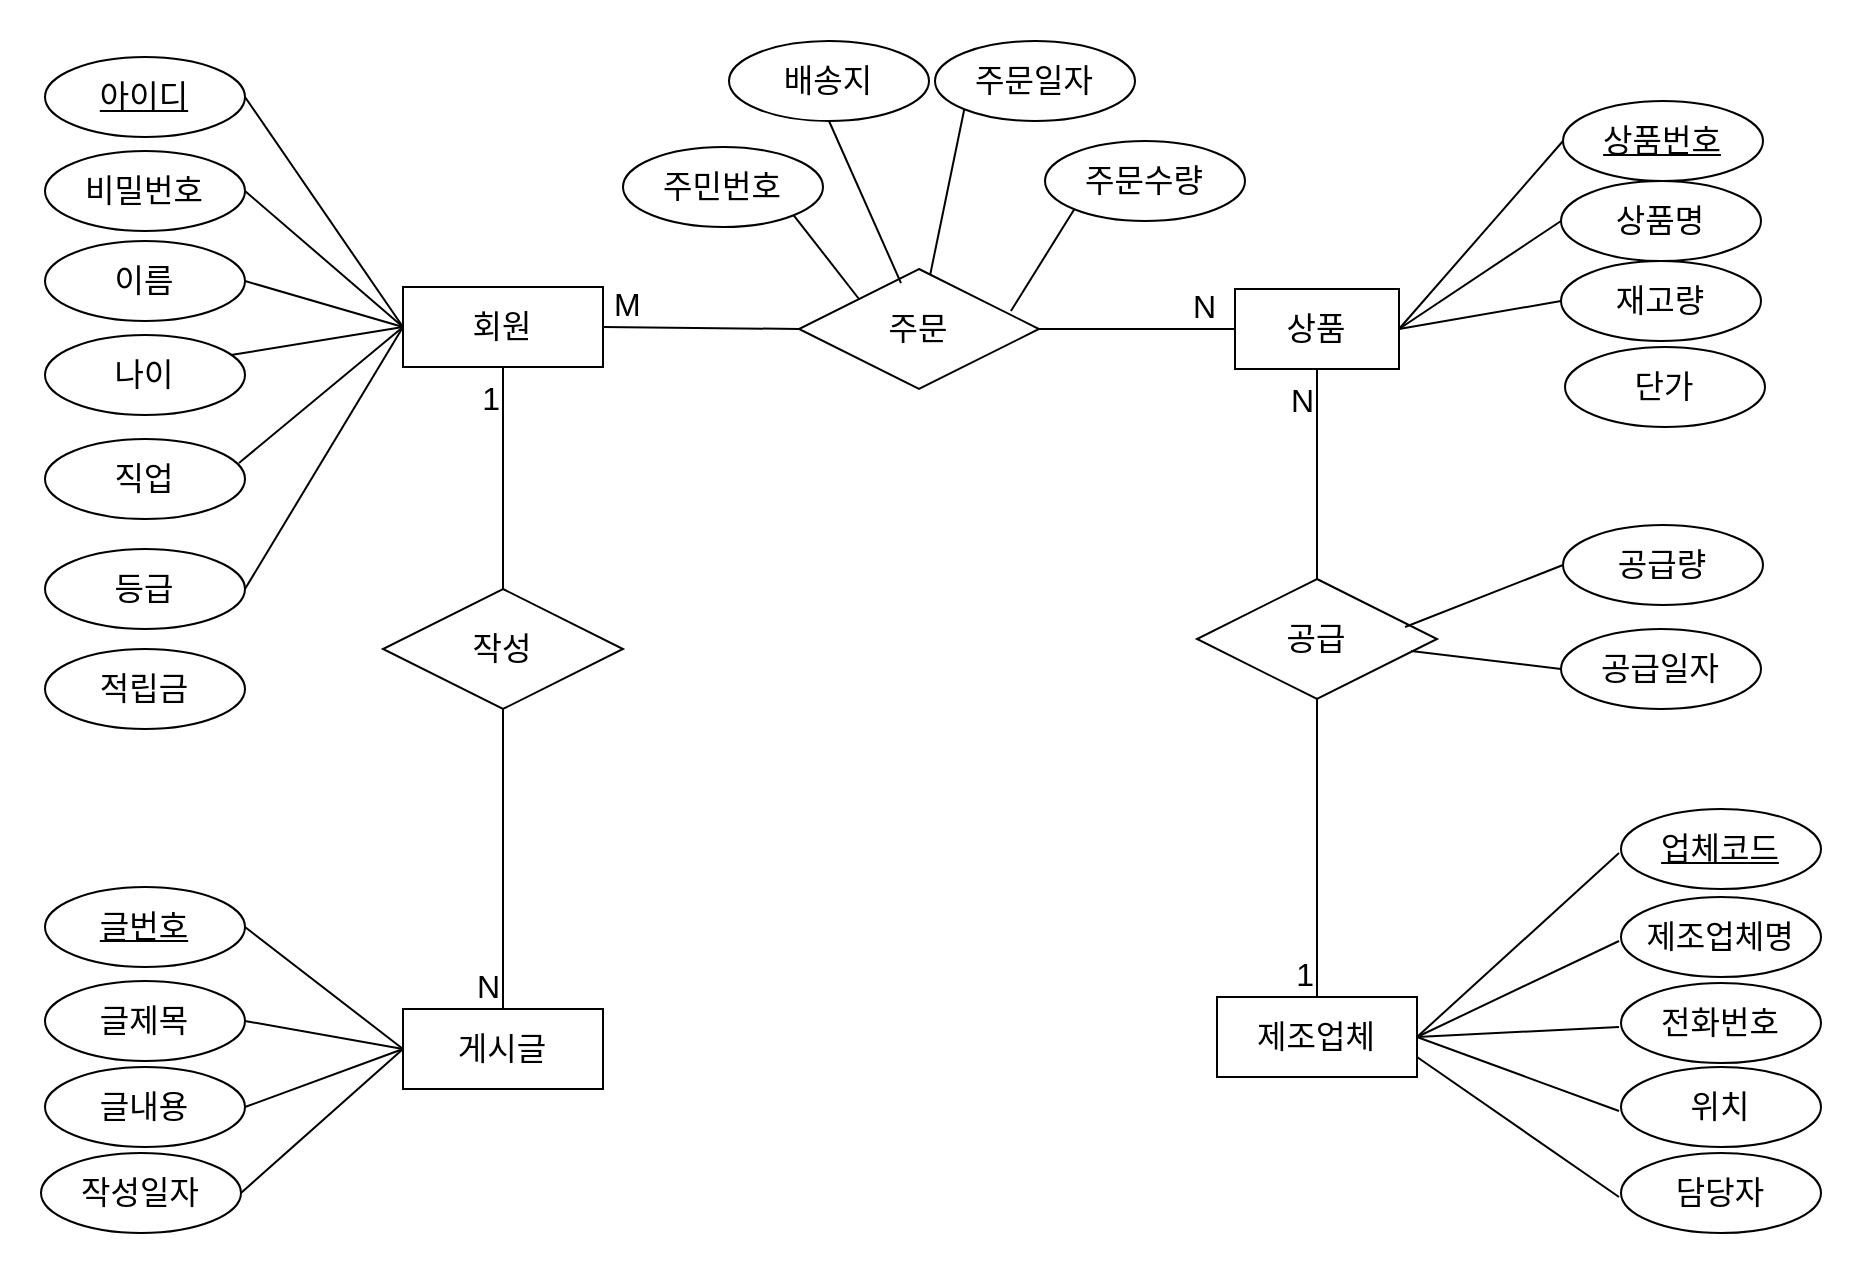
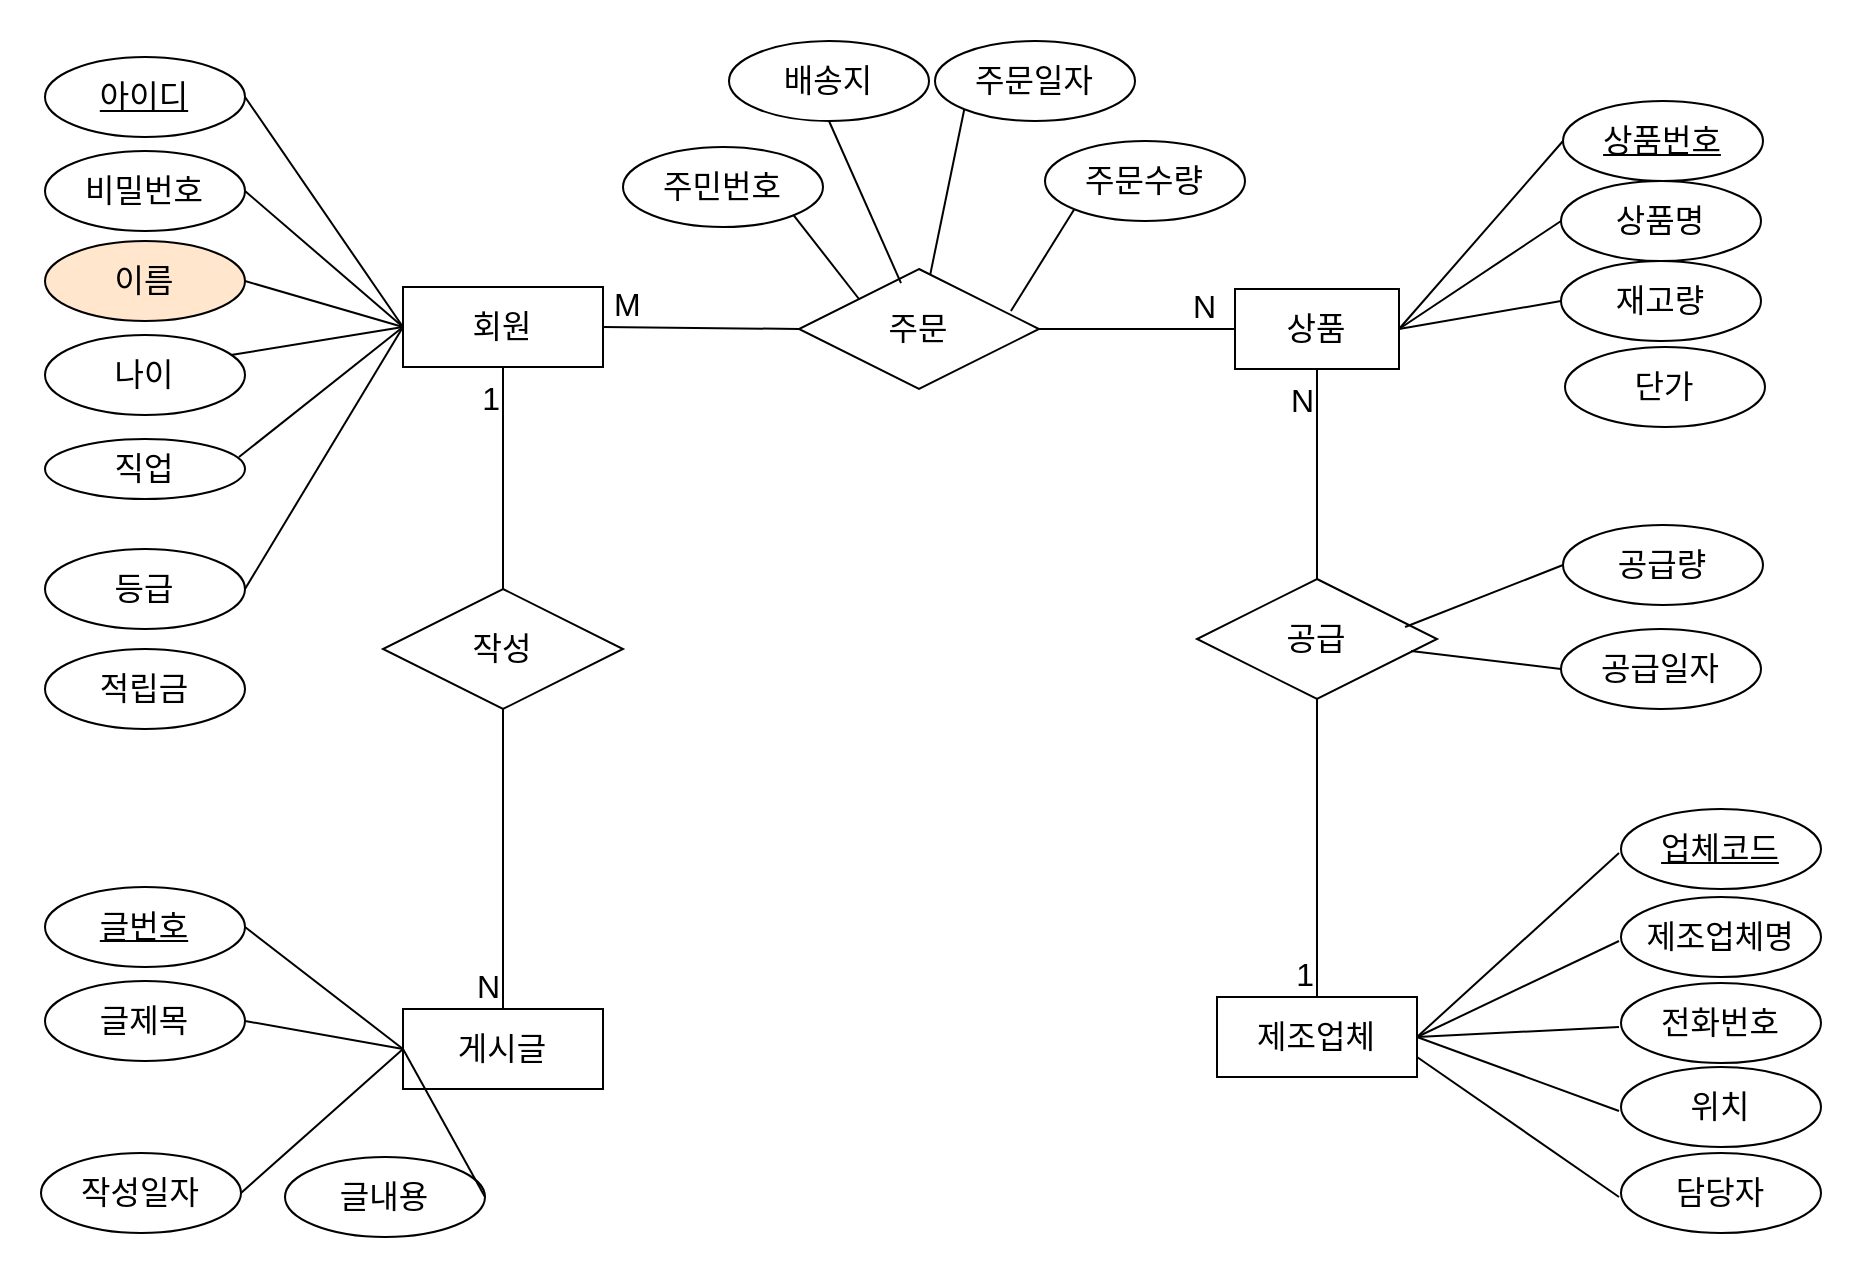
node "이름": fillcolor #ffffff -> #ffe6cc
node "직업": size 200x80 -> 200x60
node "글내용": moved (145, 1107) -> (385, 1197)
